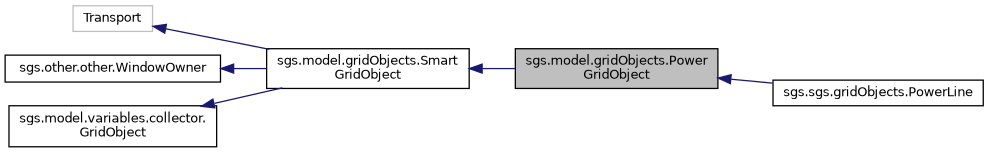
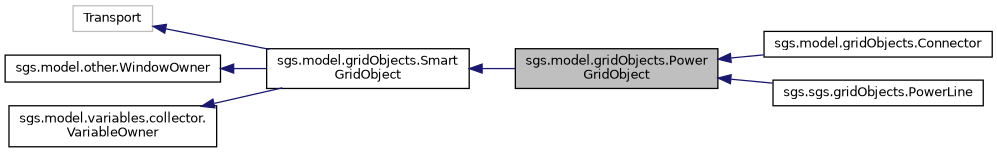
node "sgs.model.gridObjects.Connector": added
node "sgs.other.other.WindowOwner": label "sgs.other.other.WindowOwner" -> "sgs.model.other.WindowOwner"
node "sgs.model.variables.collector. GridObject": label "sgs.model.variables.collector. GridObject" -> "sgs.model.variables.collector. VariableOwner"
